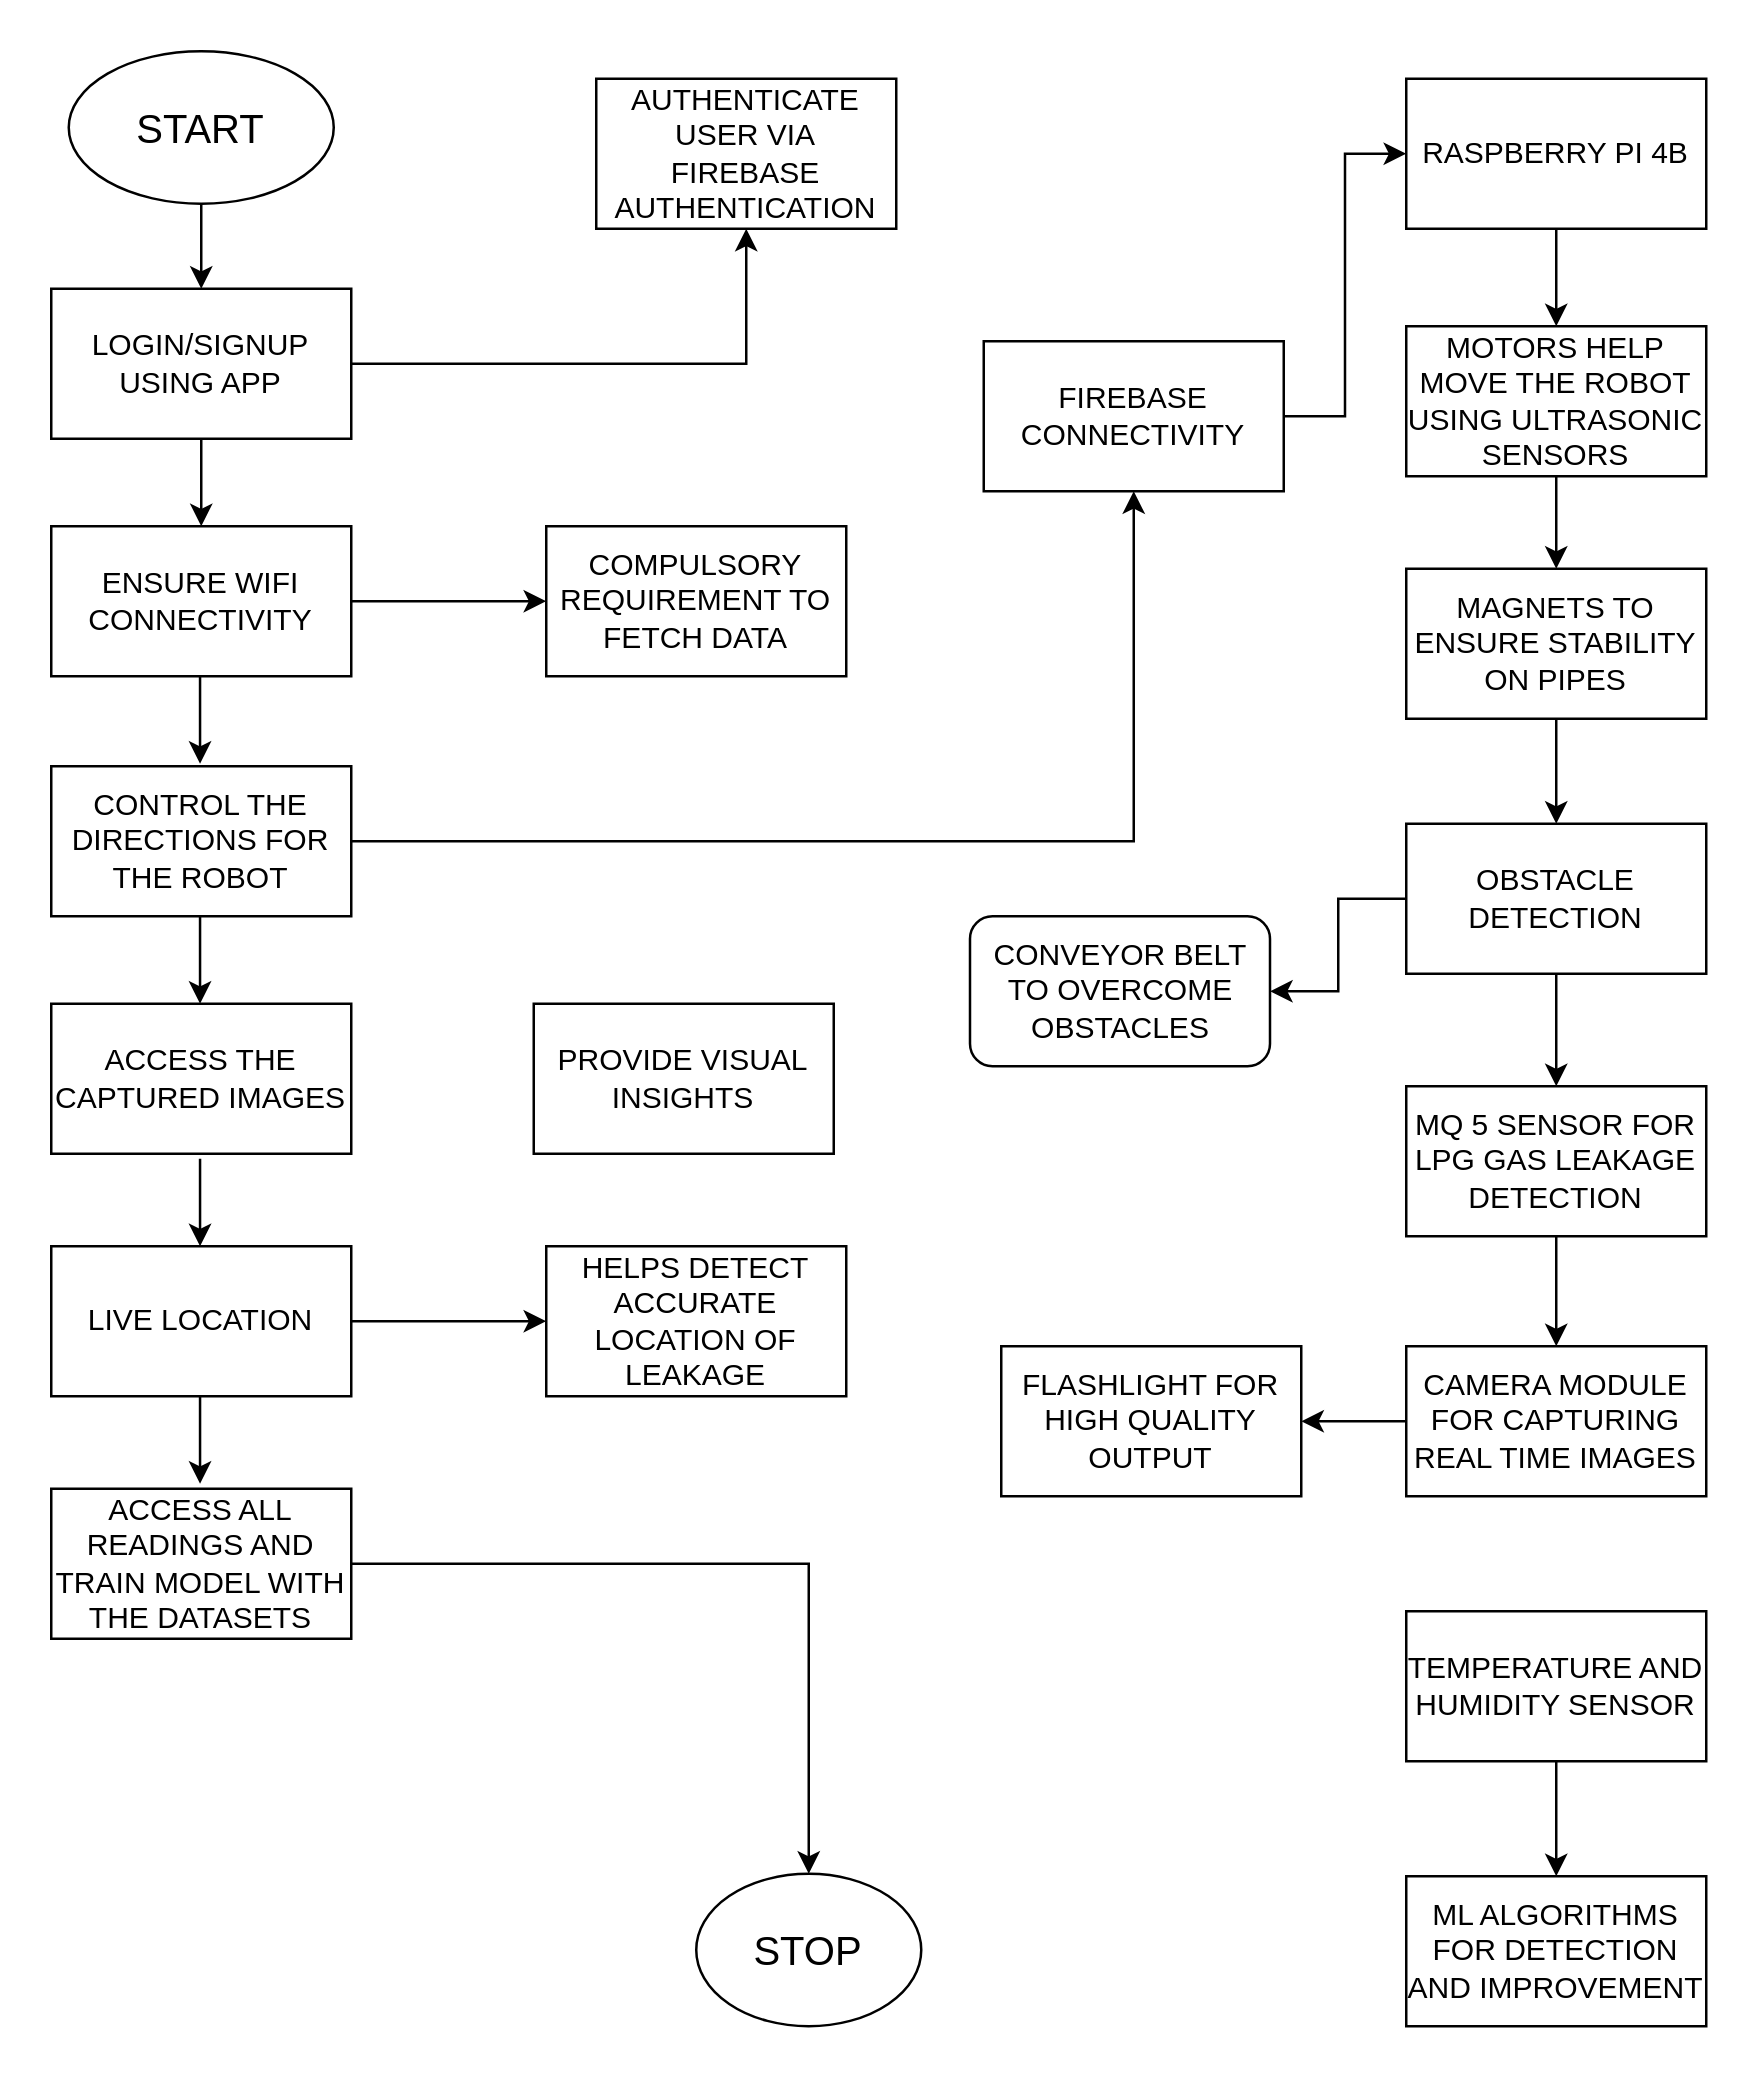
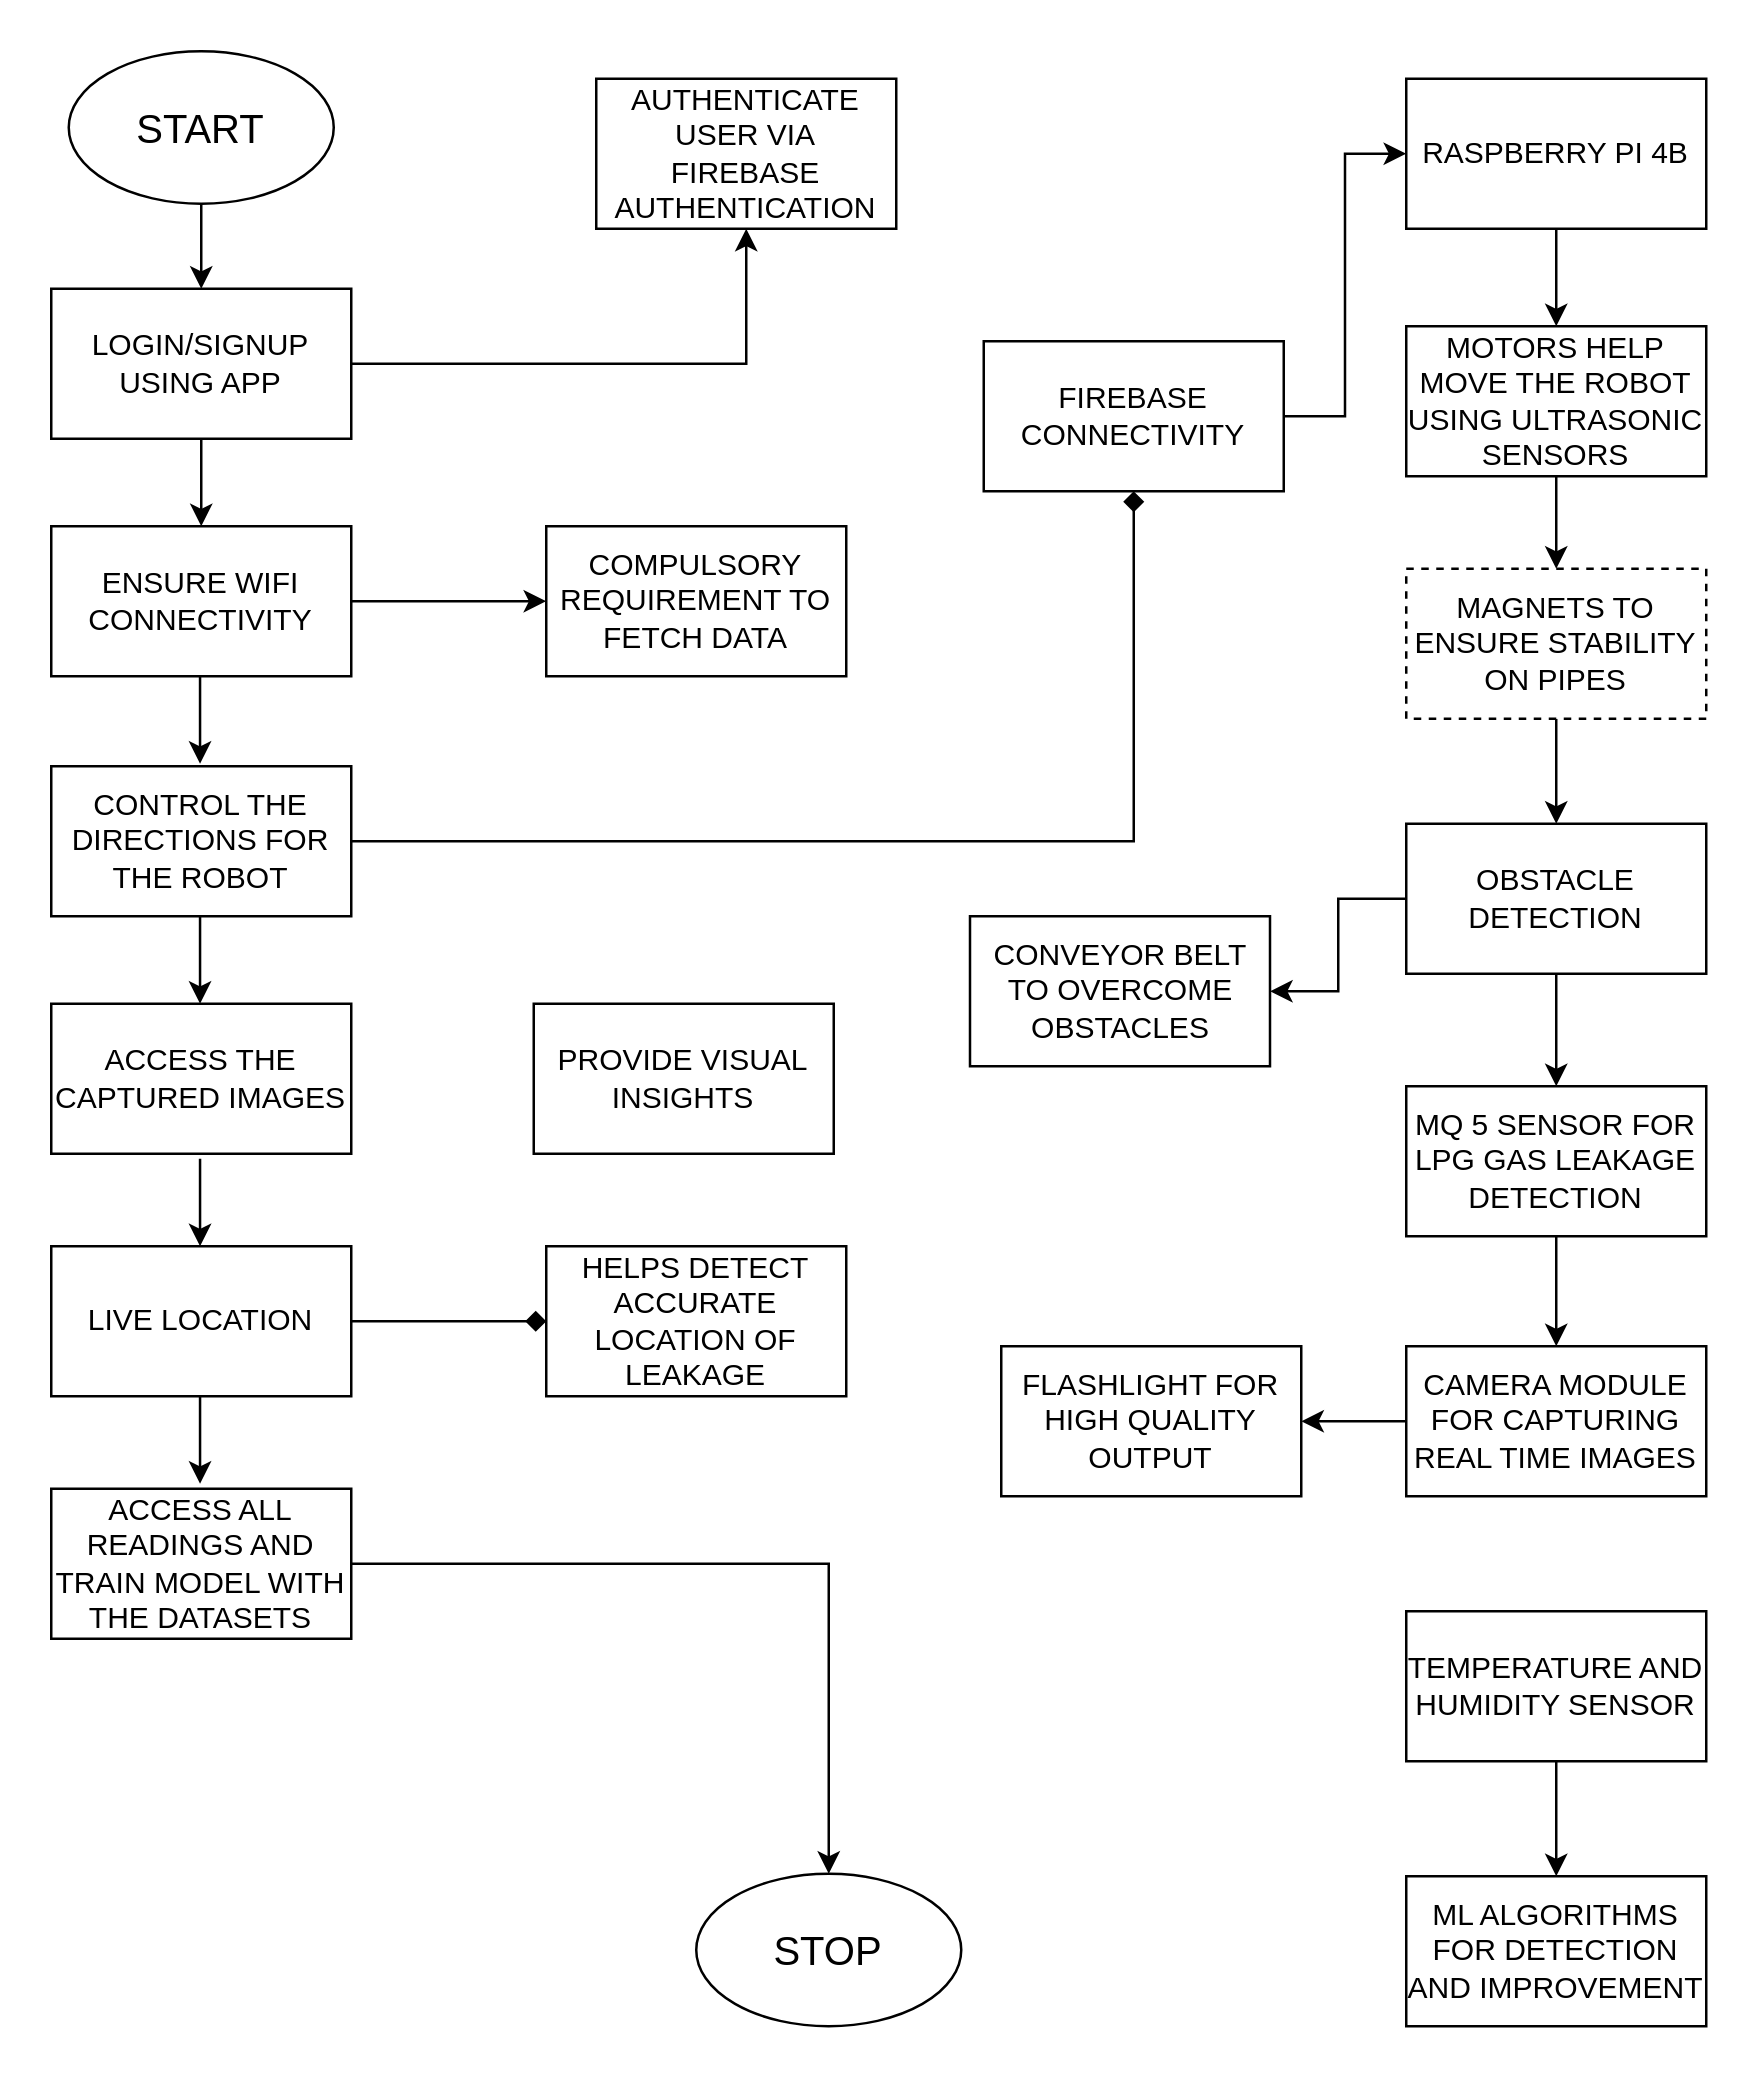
edge "CONTROL THE DIRECTIONS FOR THE ROBOT" -> "FIREBASE CONNECTIVITY": arrowhead classic -> diamond
node "MAGNETS TO ENSURE STABILITY ON PIPES": style solid -> dashed
node "CONVEYOR BELT TO OVERCOME OBSTACLES": shape rounded rectangle -> rectangle
edge "LIVE LOCATION" -> "HELPS DETECT ACCURATE LOCATION OF LEAKAGE": arrowhead classic -> diamond
node "STOP": size 225x153 -> 265x153
